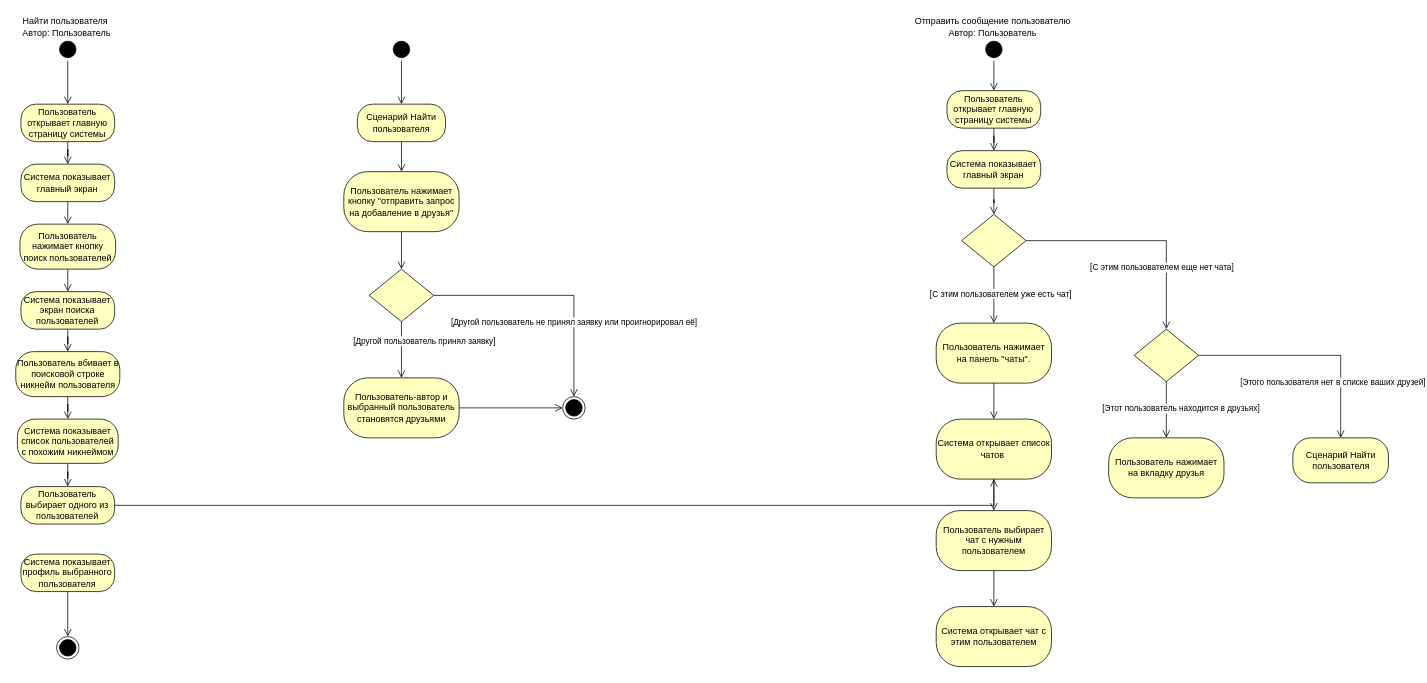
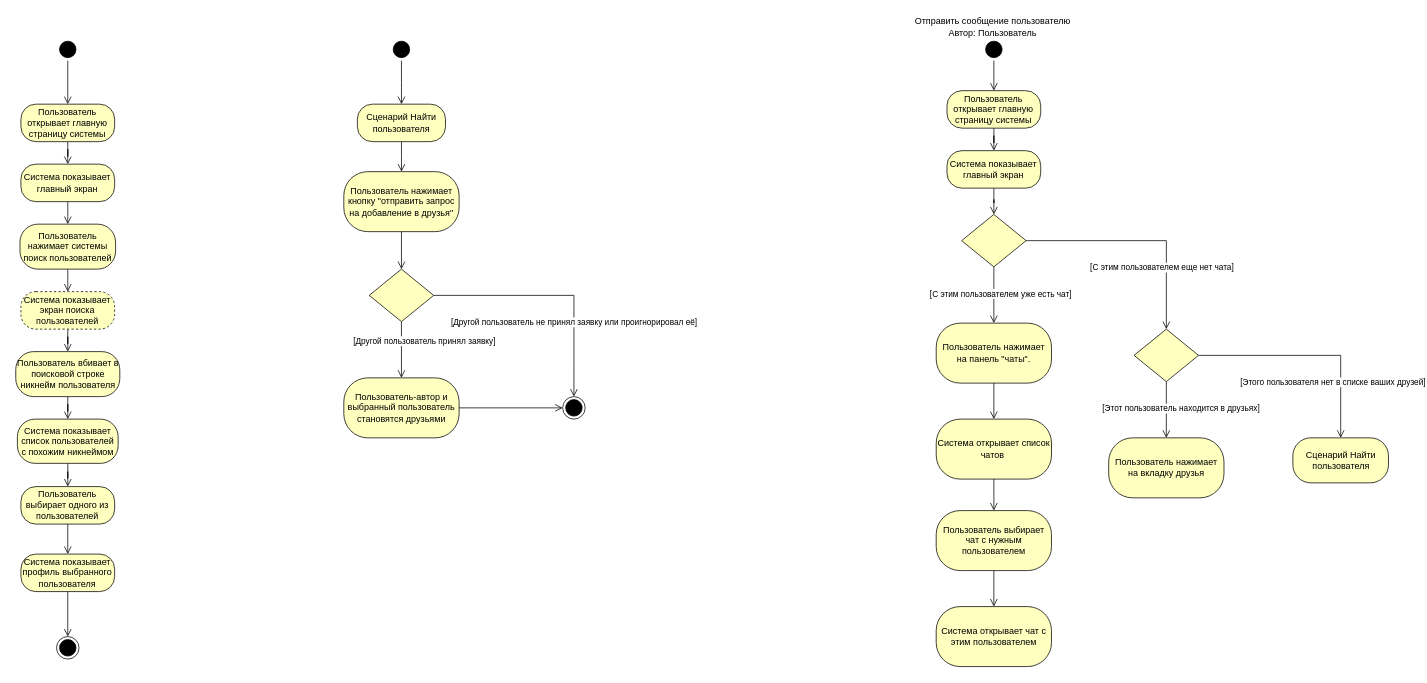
node "Найти пользователя Автор: Пользователь": removed
node "Пользователь нажимает кнопку поиск пользователей": label "Пользователь нажимает кнопку поиск пользователей" -> "Пользователь нажимает системы поиск пользователей"
node "Система показывает экран поиска пользователей": style solid -> dashed
edge "Пользователь выбирает одного из пользователей" -> "Система открывает список чатов": now "Пользователь выбирает одного из пользователей" -> "Система показывает профиль выбранного пользователя"
